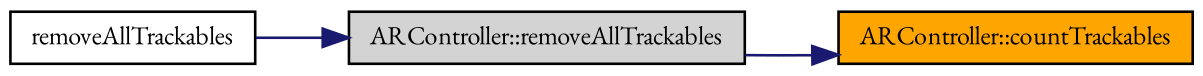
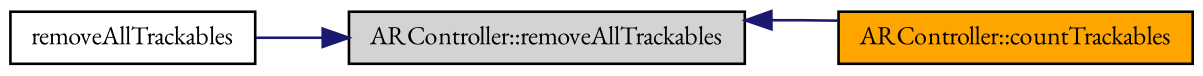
edge "ARController::removeAllTrackables" -> "ARController::countTrackables": reversed
